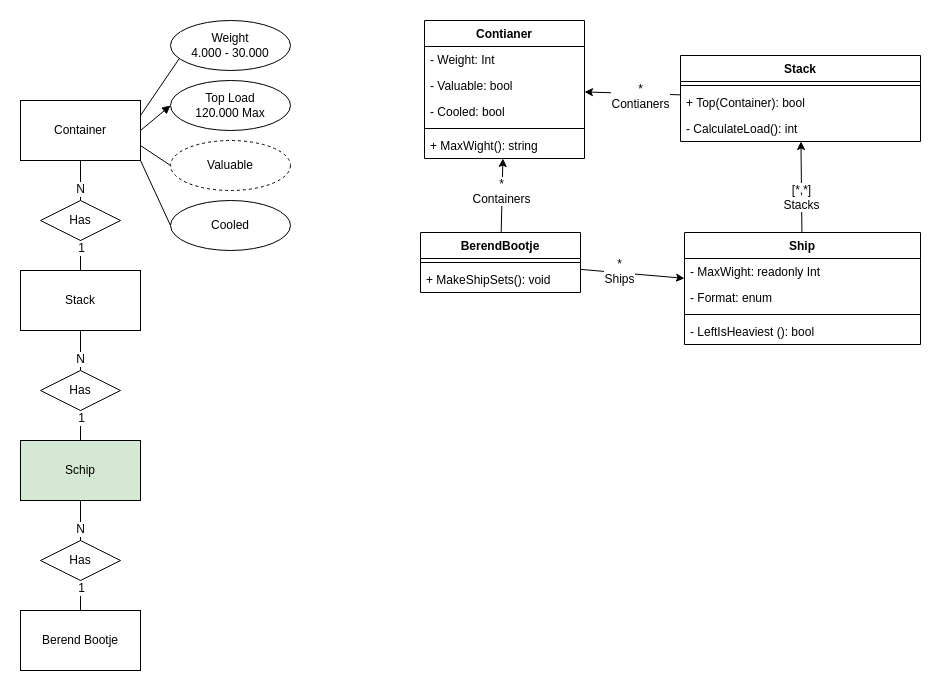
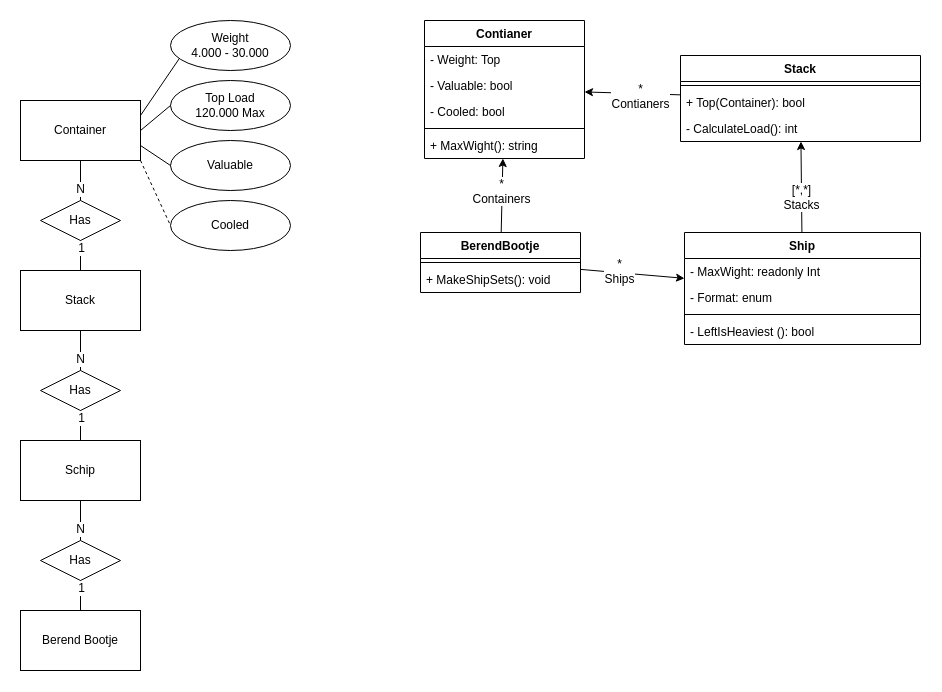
node "- Weight: Int": label "- Weight: Int" -> "- Weight: Top"
edge "Container" -> "Top Load 120.000 Max": arrowhead block -> none
node "Valuable": style dashed -> solid
edge "Container" -- "Cooled": style solid -> dashed
node "Schip": fillcolor #d5e8d4 -> #ffffff
